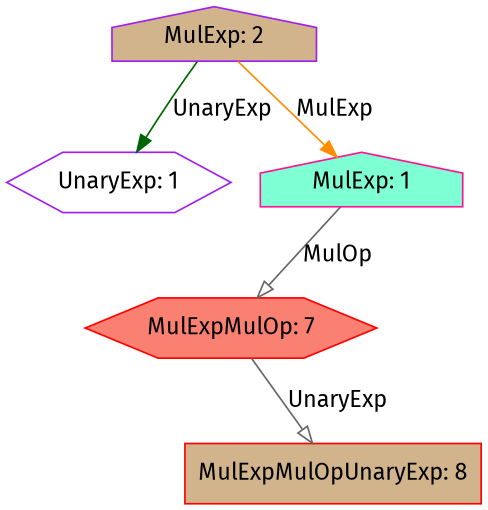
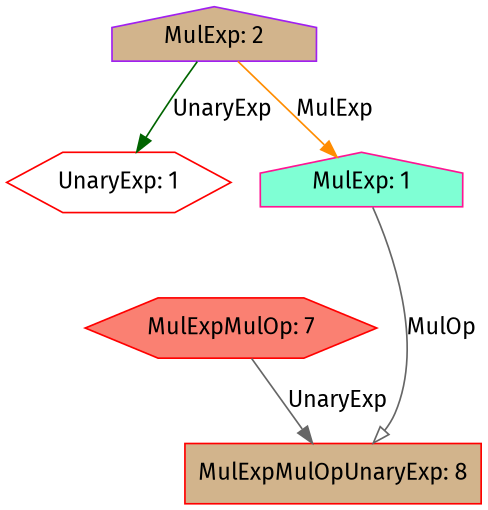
node "UnaryExp: 1": color purple -> red
edge "MulExp: 1" -> "MulExpMulOp: 7": now "MulExp: 1" -> "MulExpMulOpUnaryExp: 8"
edge "MulExpMulOp: 7" -> "MulExpMulOpUnaryExp: 8": arrowhead onormal -> normal
